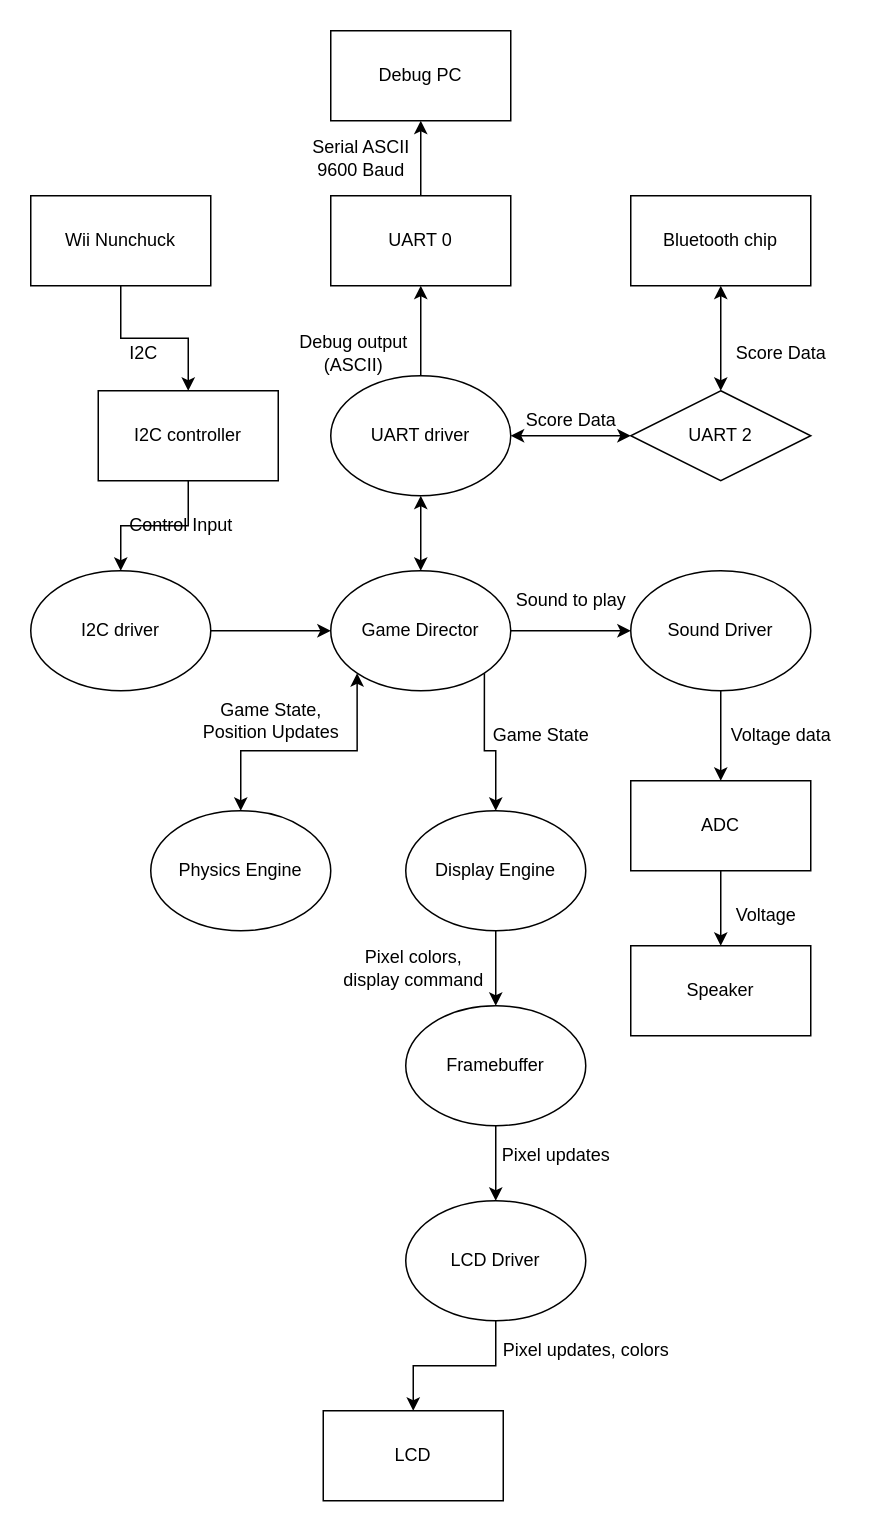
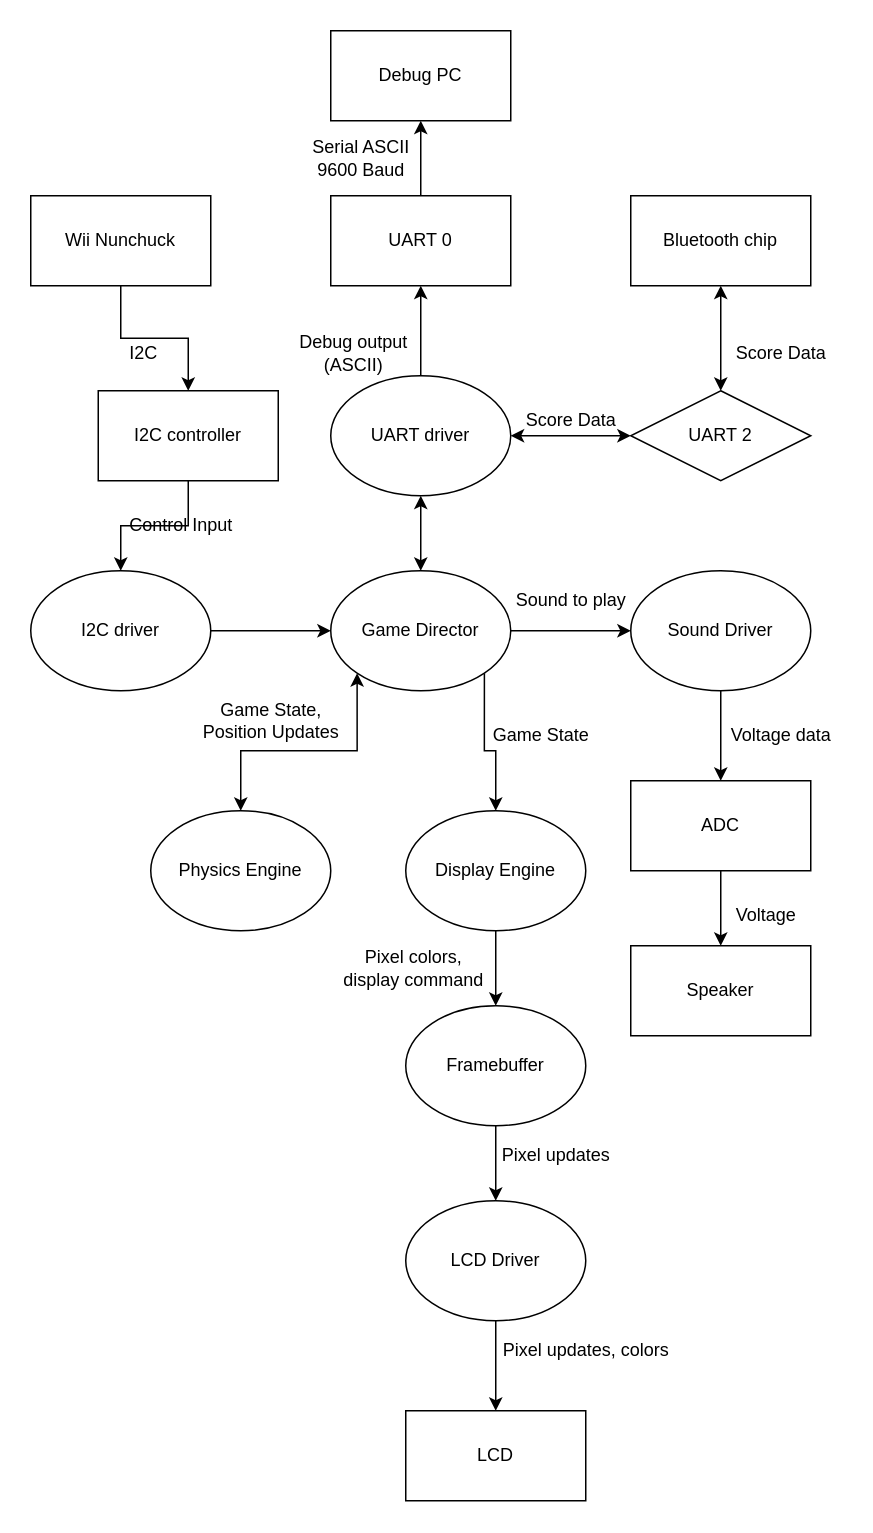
node "LCD": moved (413, 1456) -> (496, 1456)
